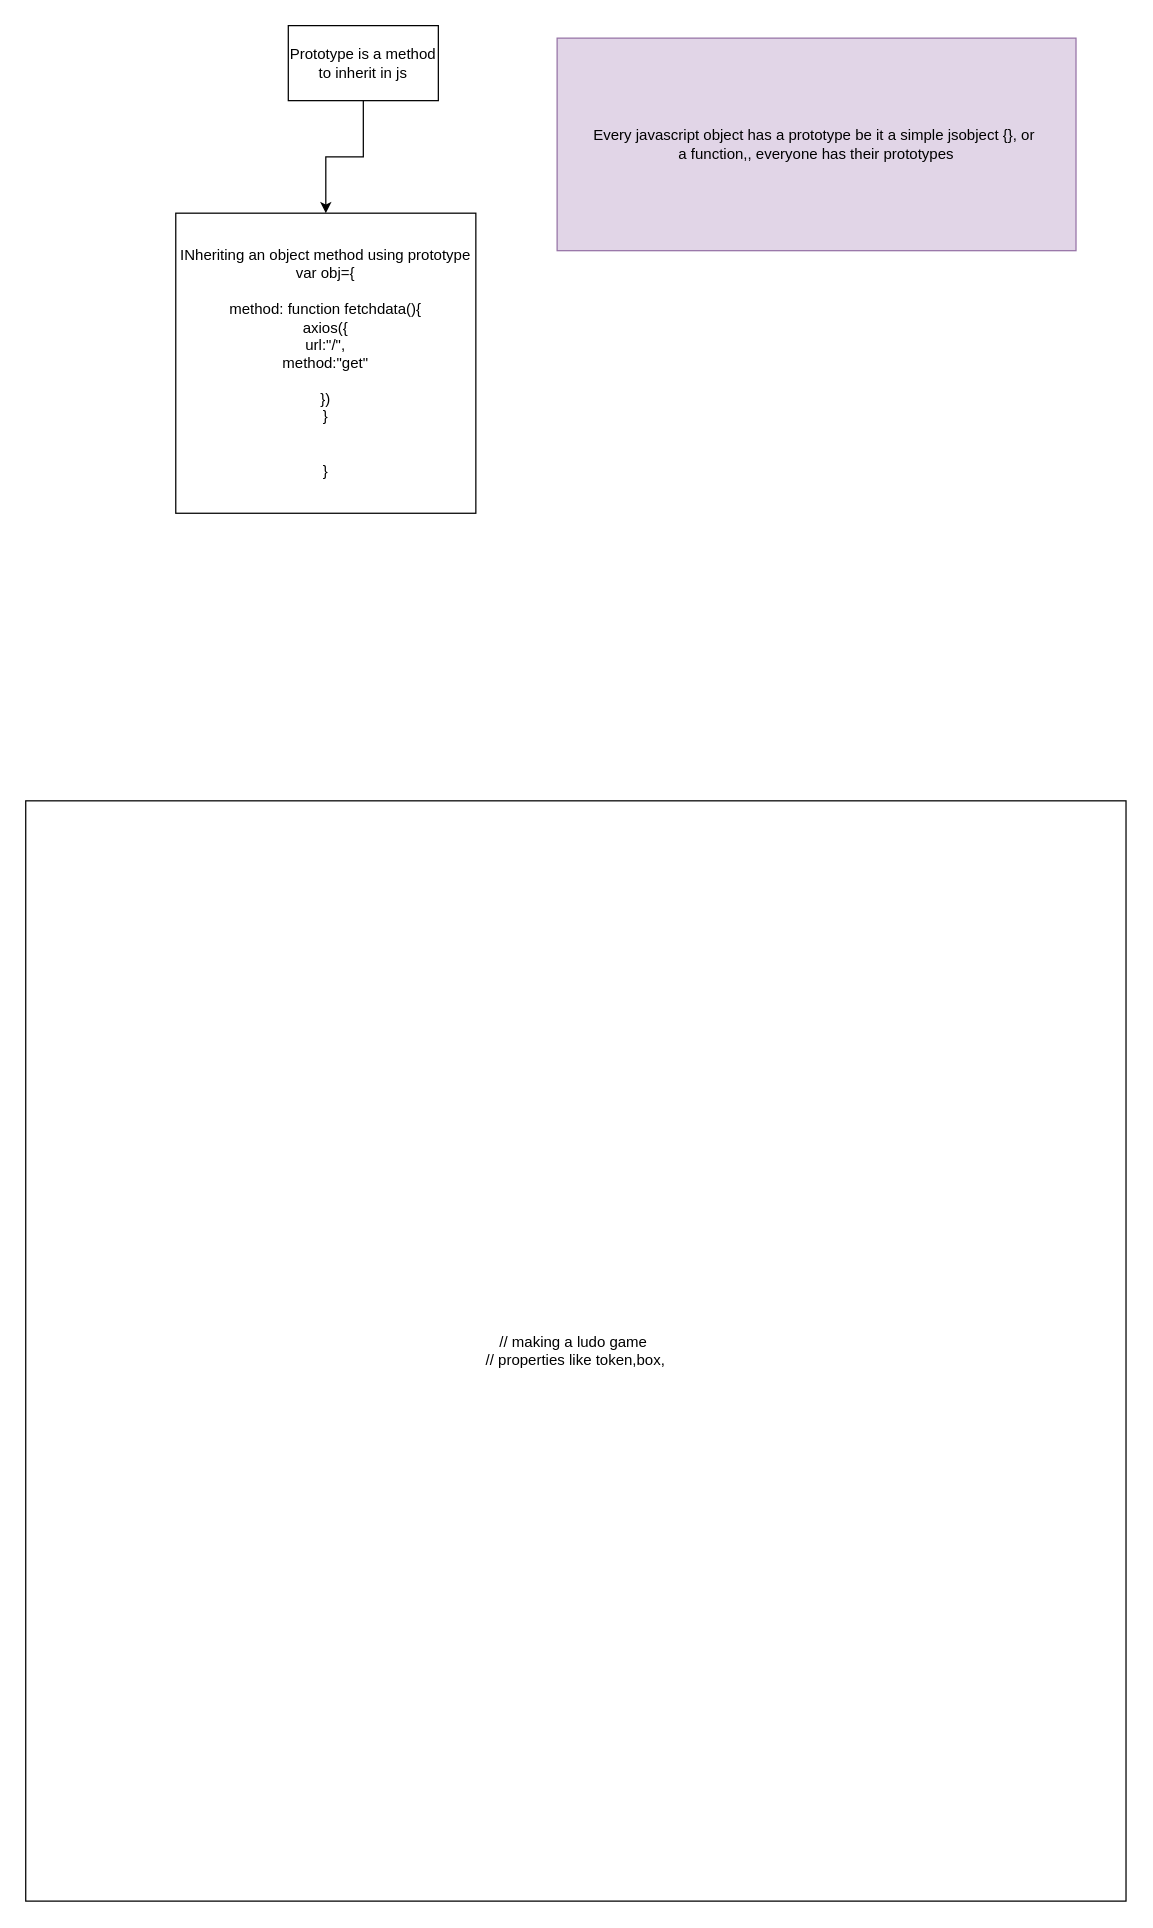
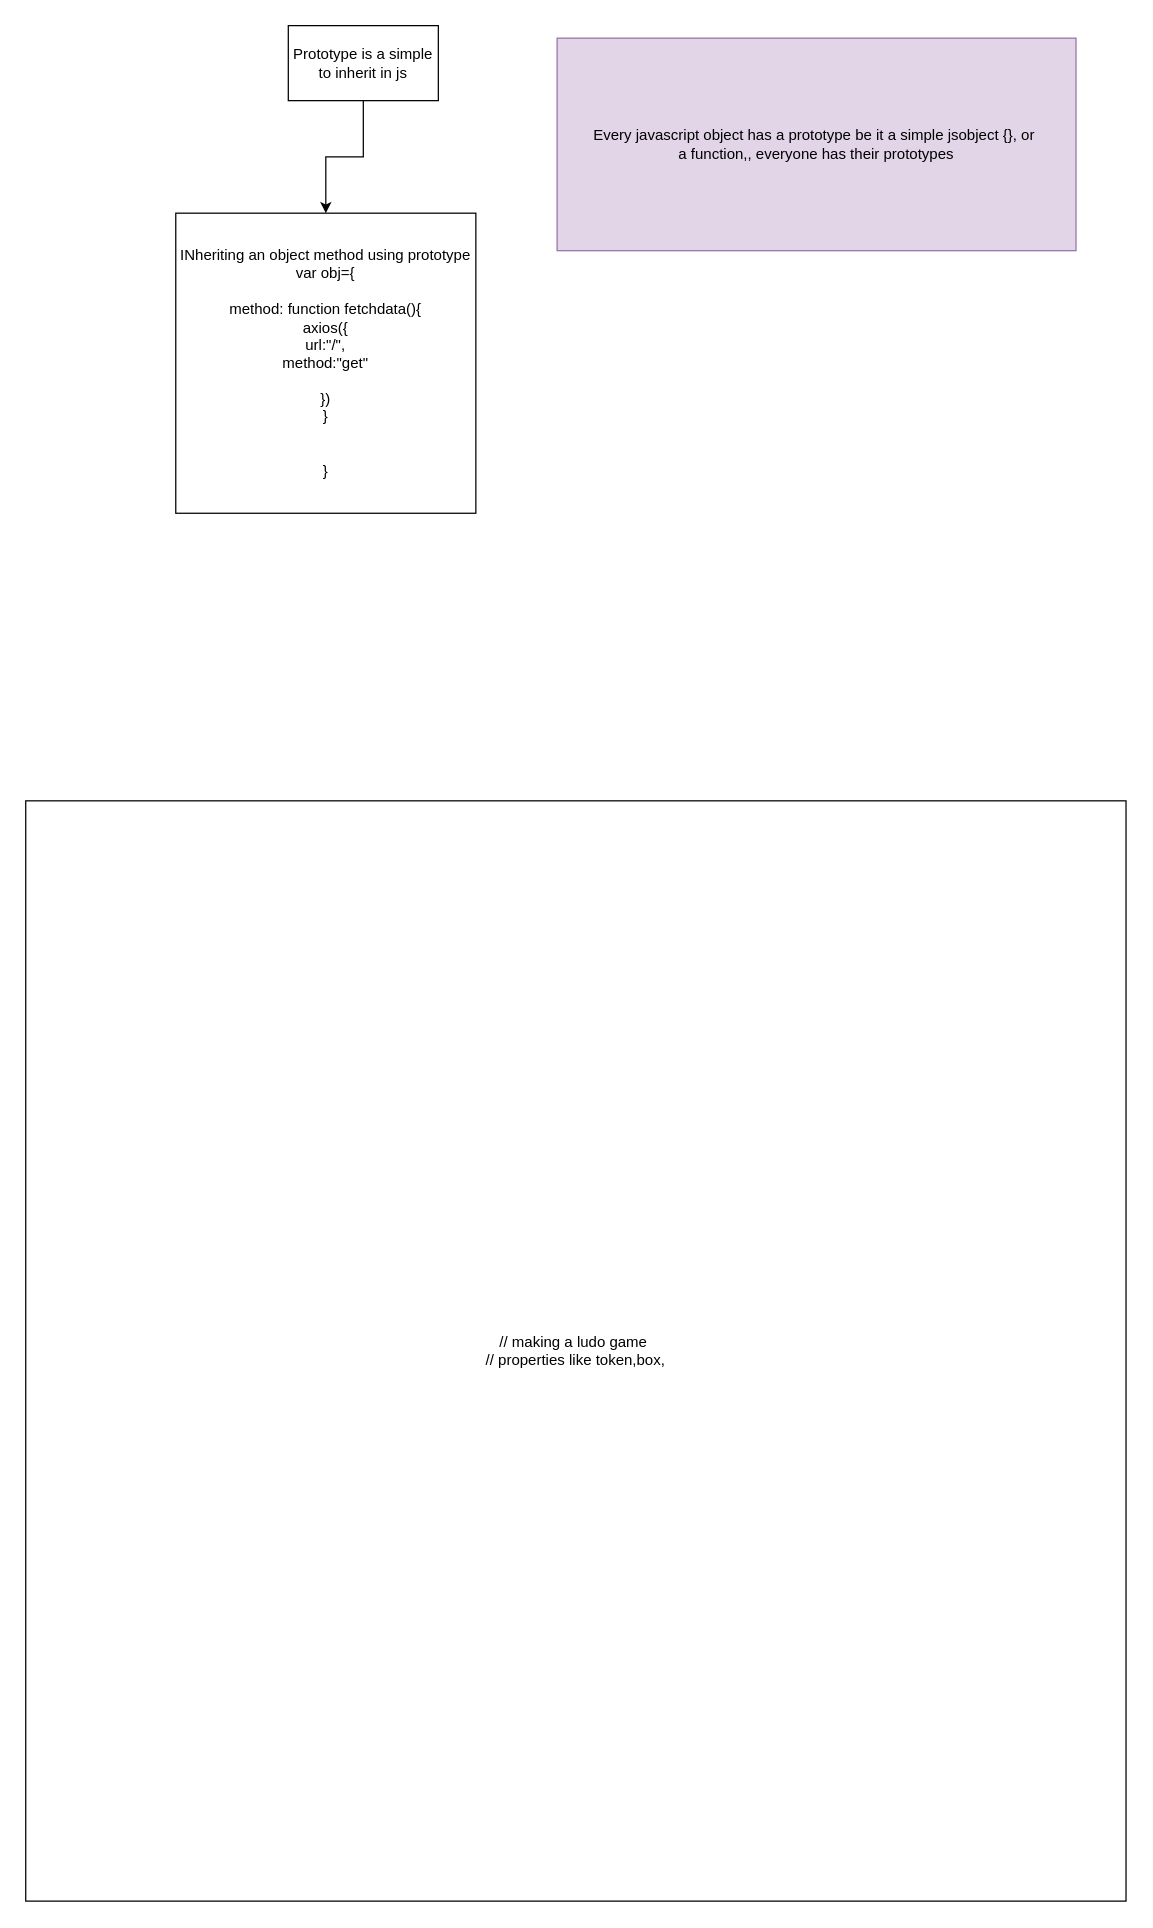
node "Prototype is a method to inherit in js": label "Prototype is a method to inherit in js" -> "Prototype is a simple to inherit in js"
